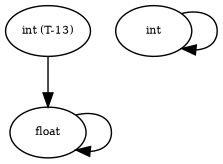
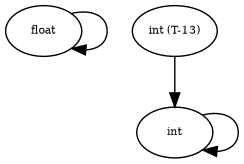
edge "int (T-13)" -> "float": now "int (T-13)" -> "int"
